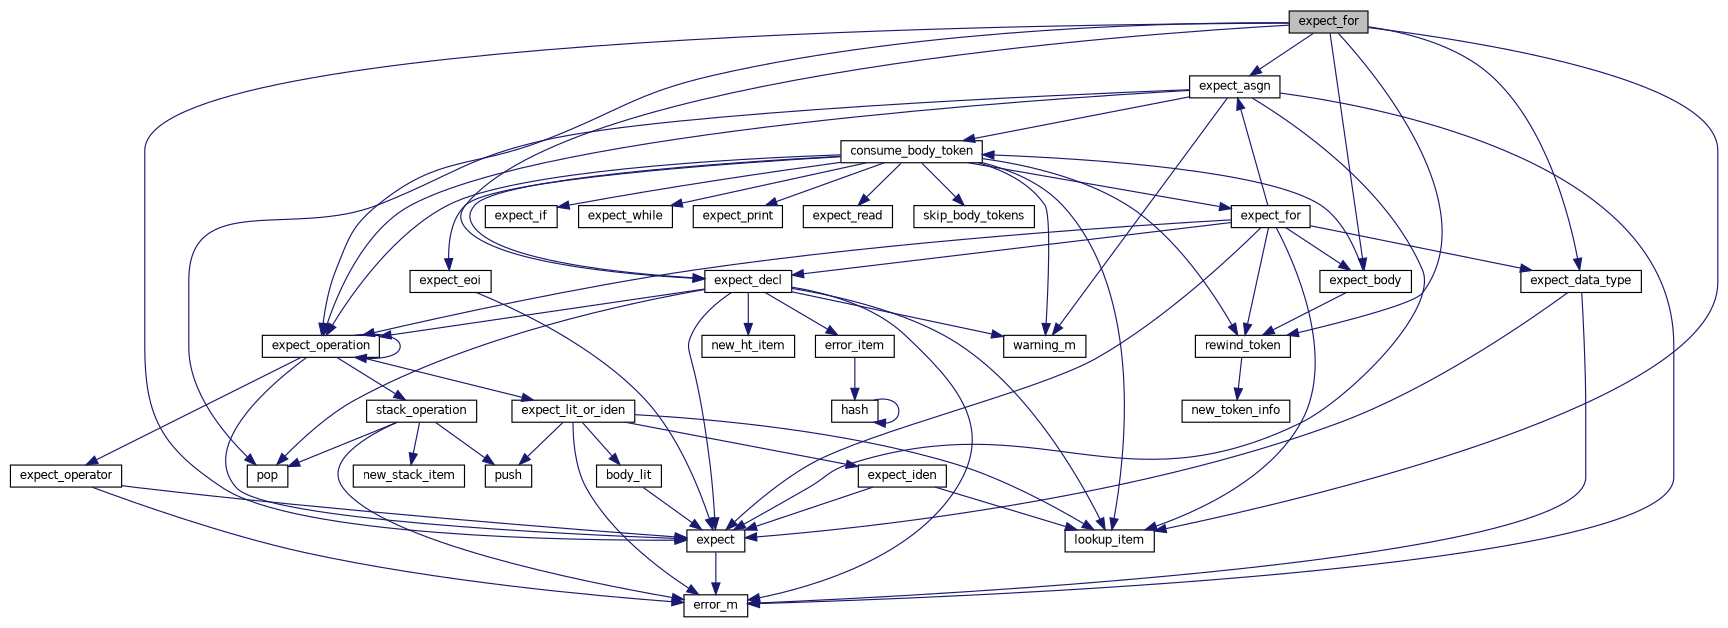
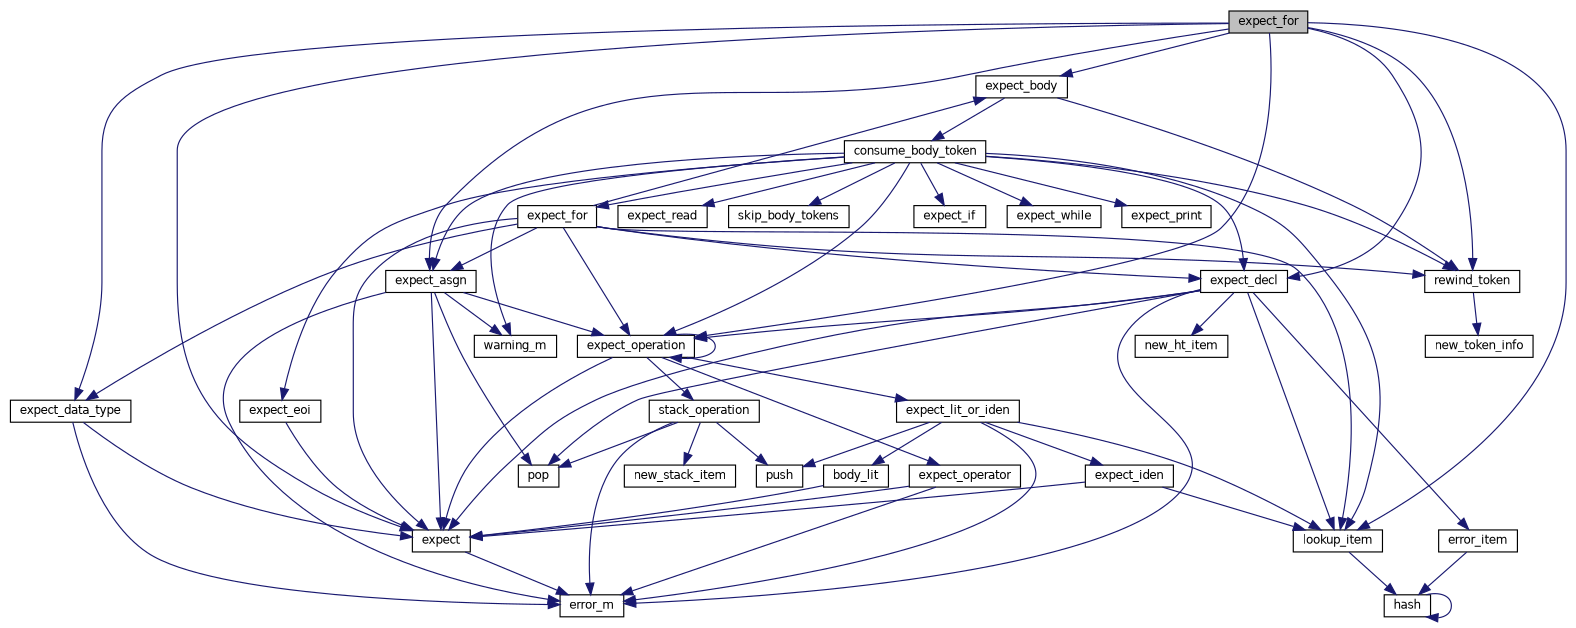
edge "expect_asgn" -> "consume_body_token": reversed
edge "expect_decl" -> "warning_m": removed
edge "lookup_item" -> "hash": added
